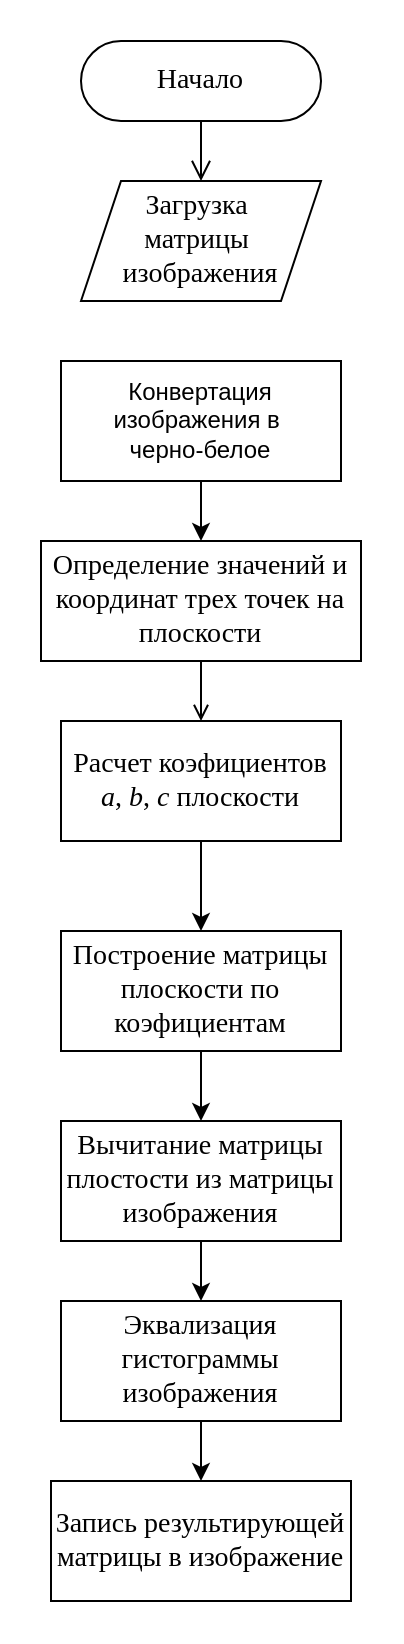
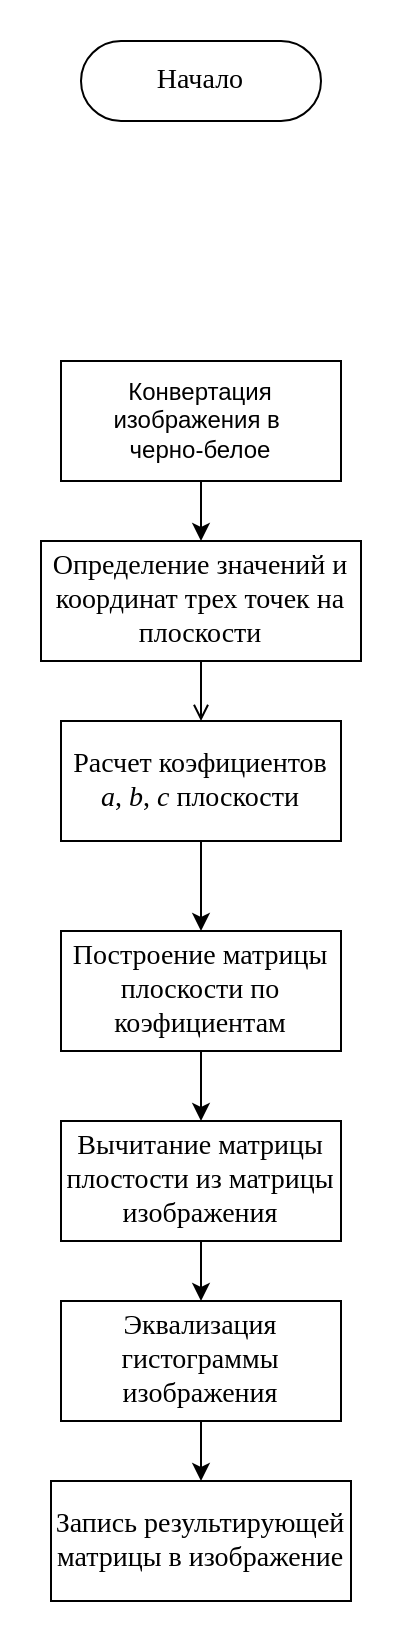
edge "Начало" -> "Загрузка матрицы изображения": removed
node "Загрузка матрицы изображения": removed
